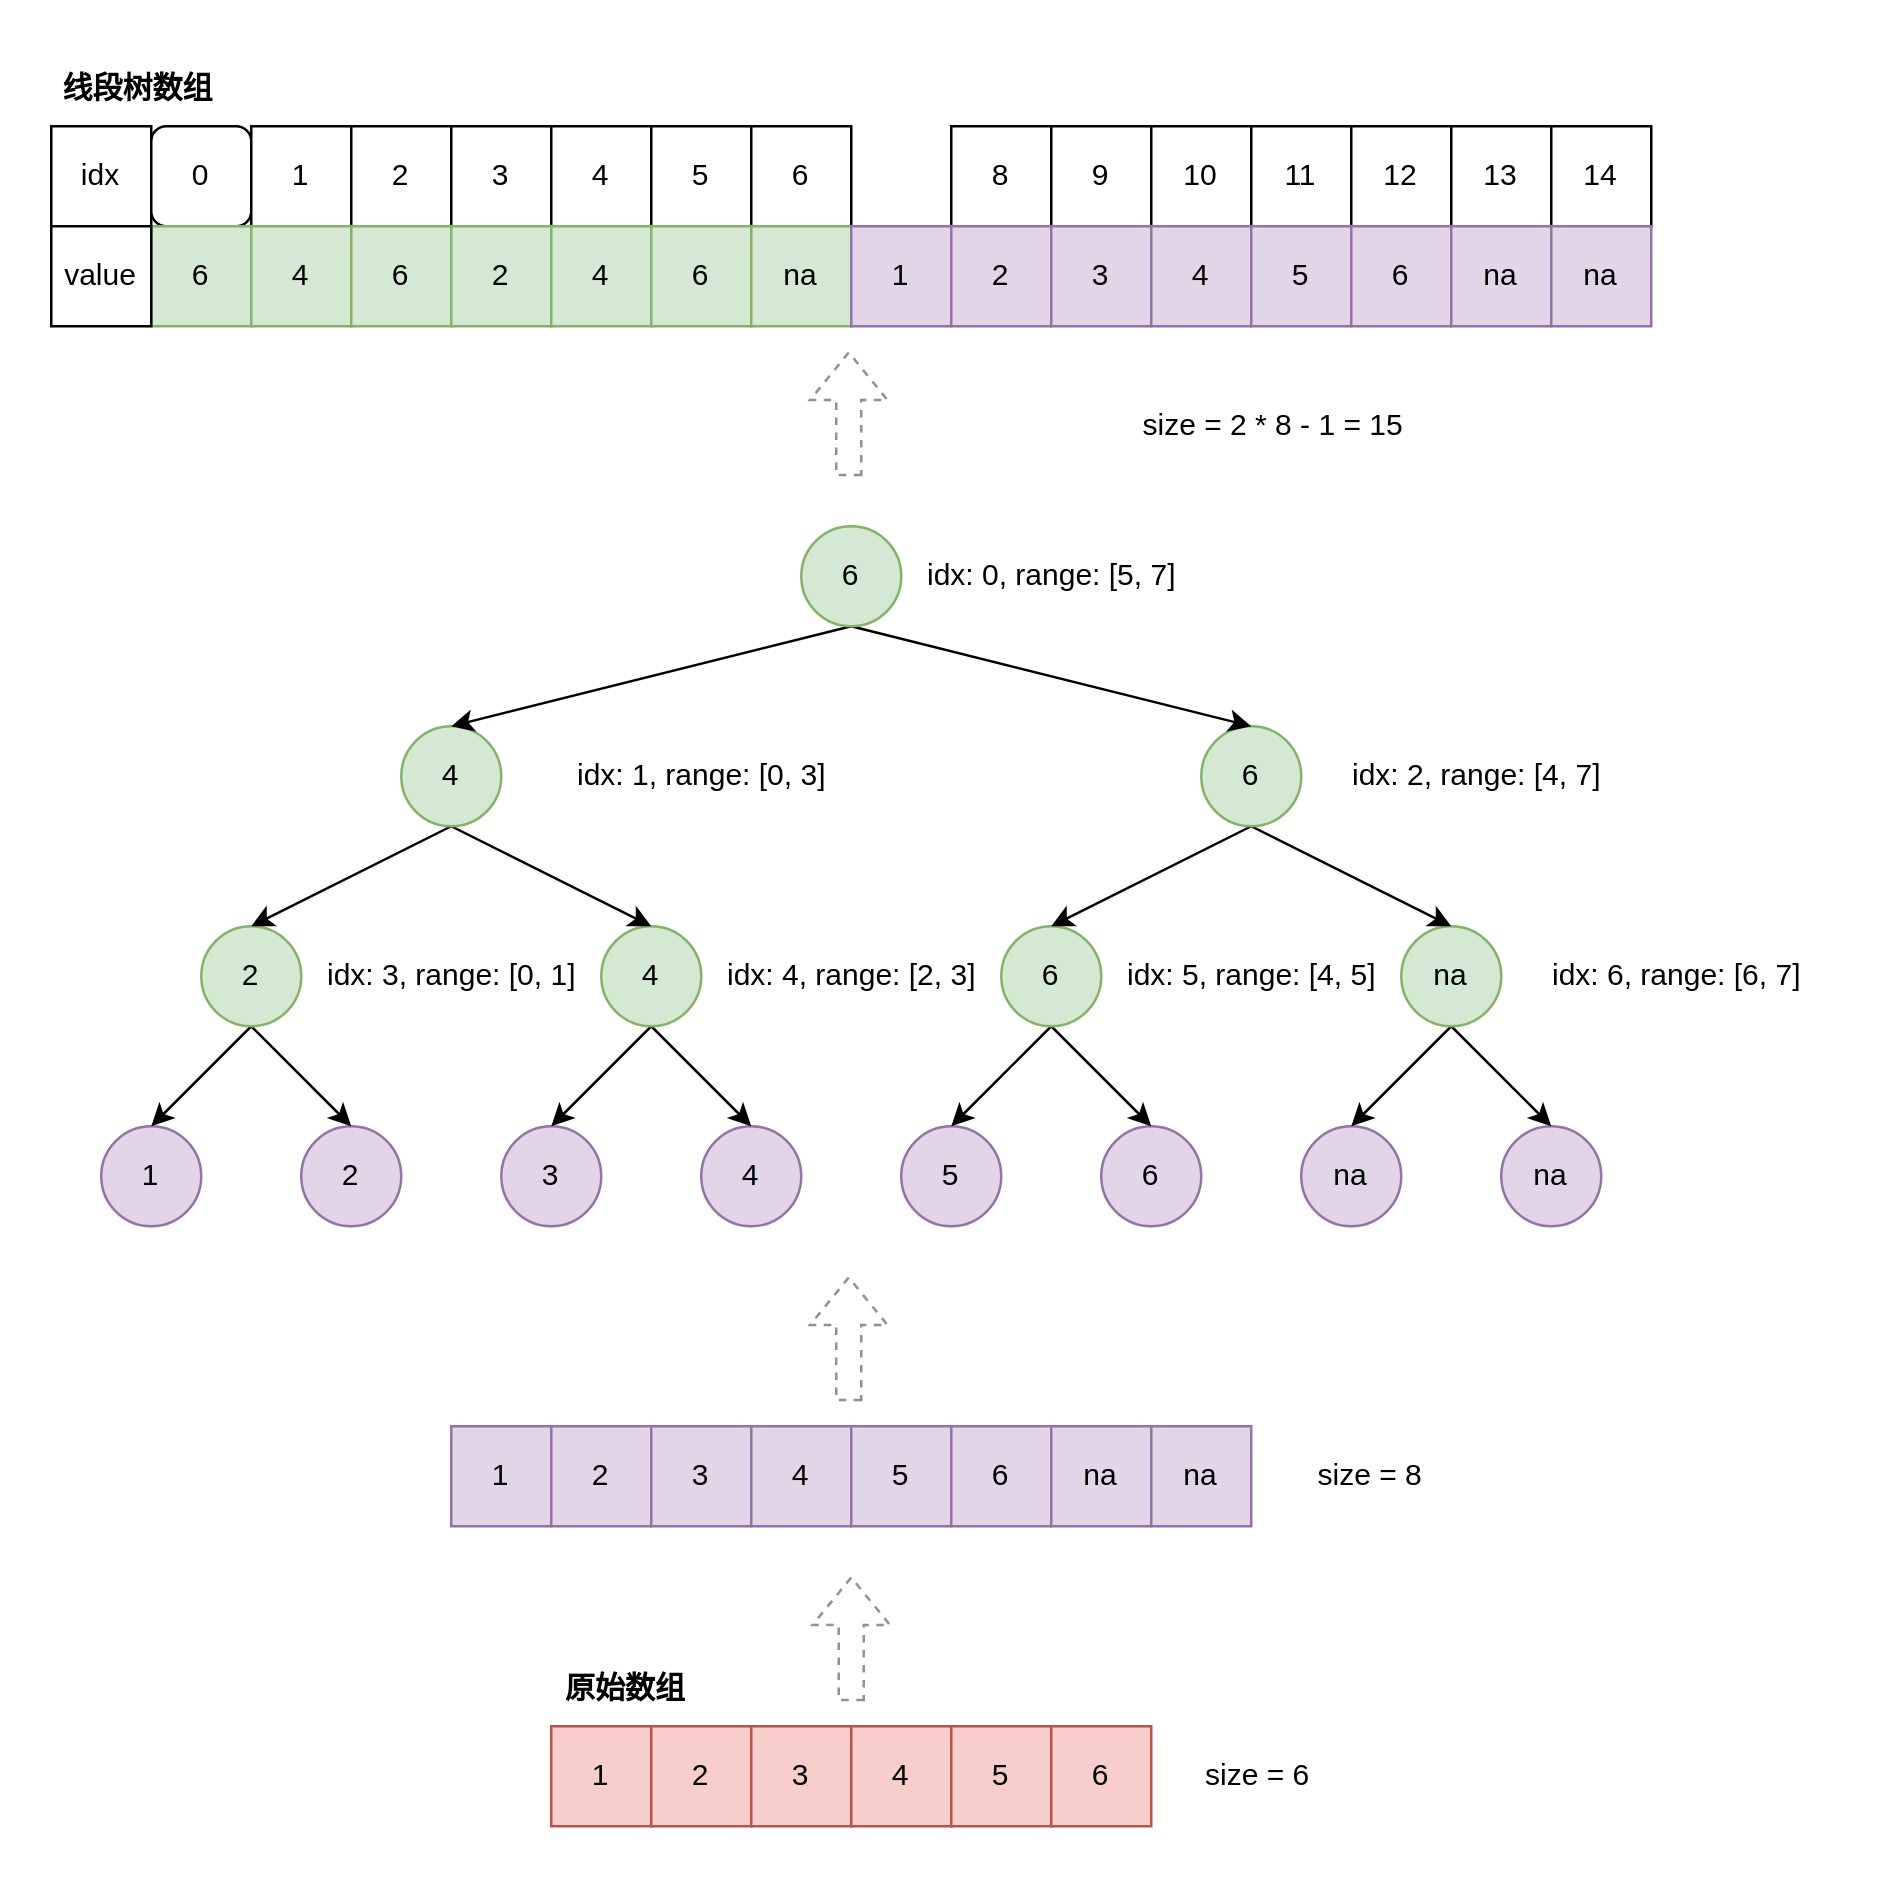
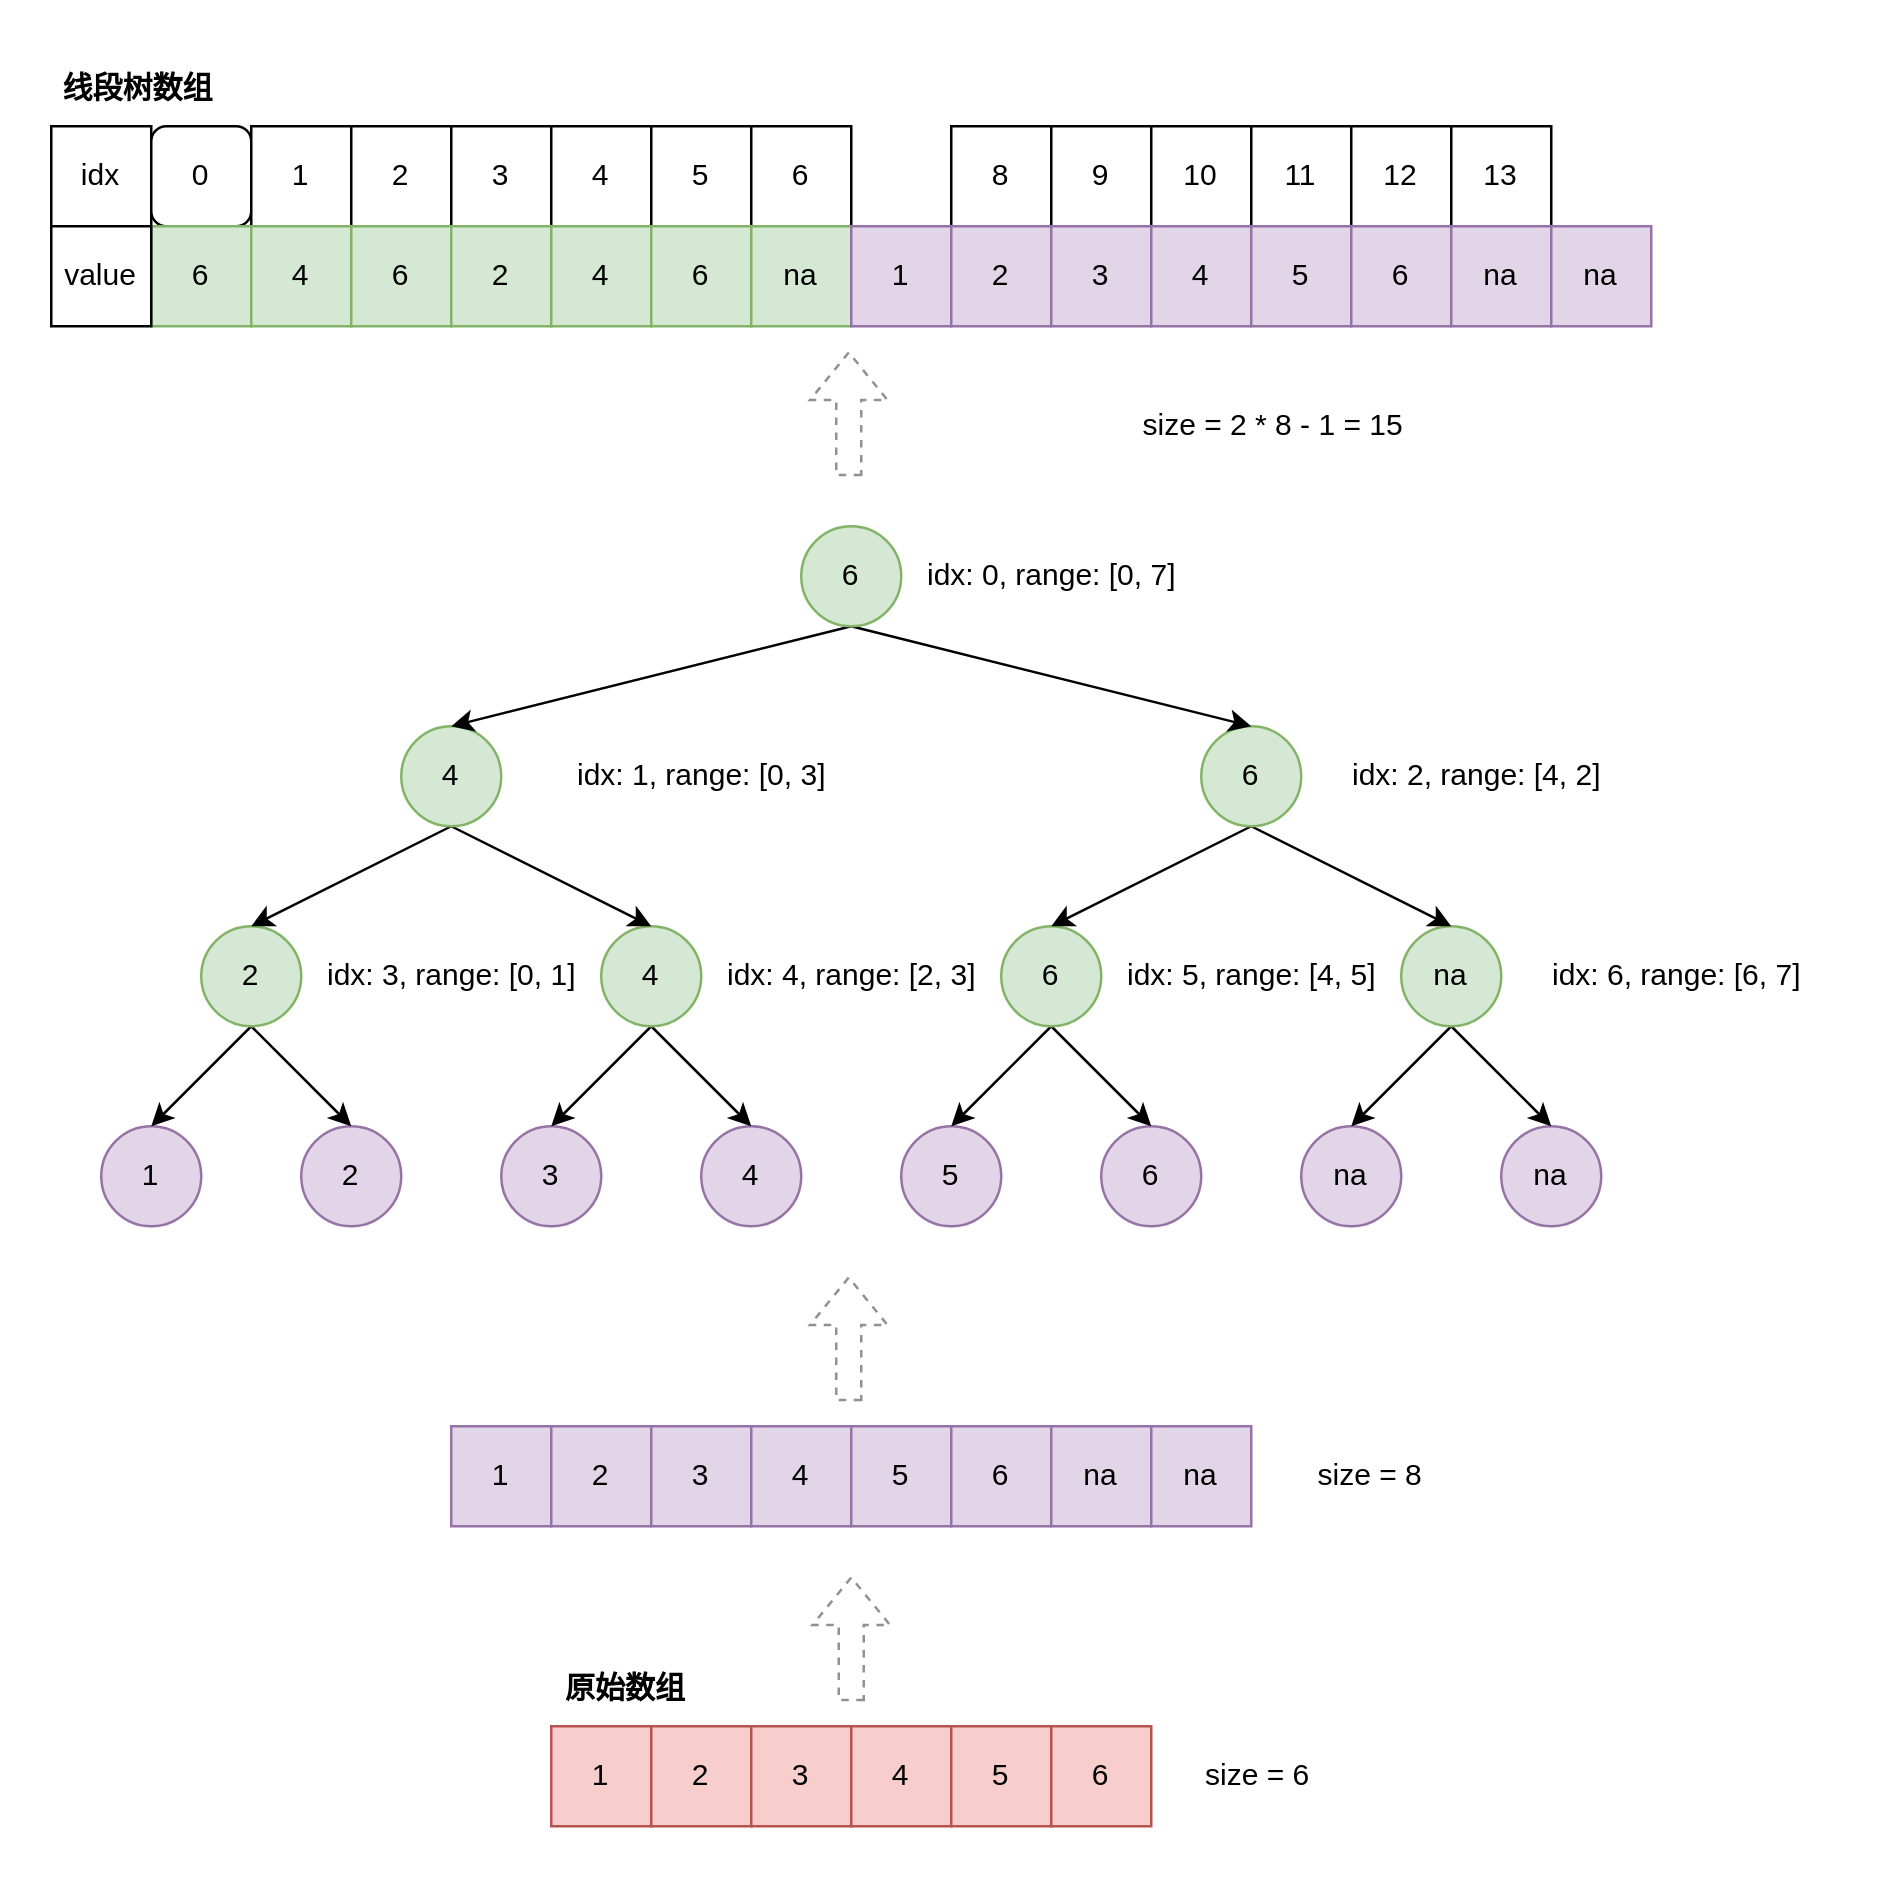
node "14": removed
node "idx: 0, range: [5, 7]": label "idx: 0, range: [5, 7]" -> "idx: 0, range: [0, 7]"
node "idx: 2, range: [4, 7]": label "idx: 2, range: [4, 7]" -> "idx: 2, range: [4, 2]"
